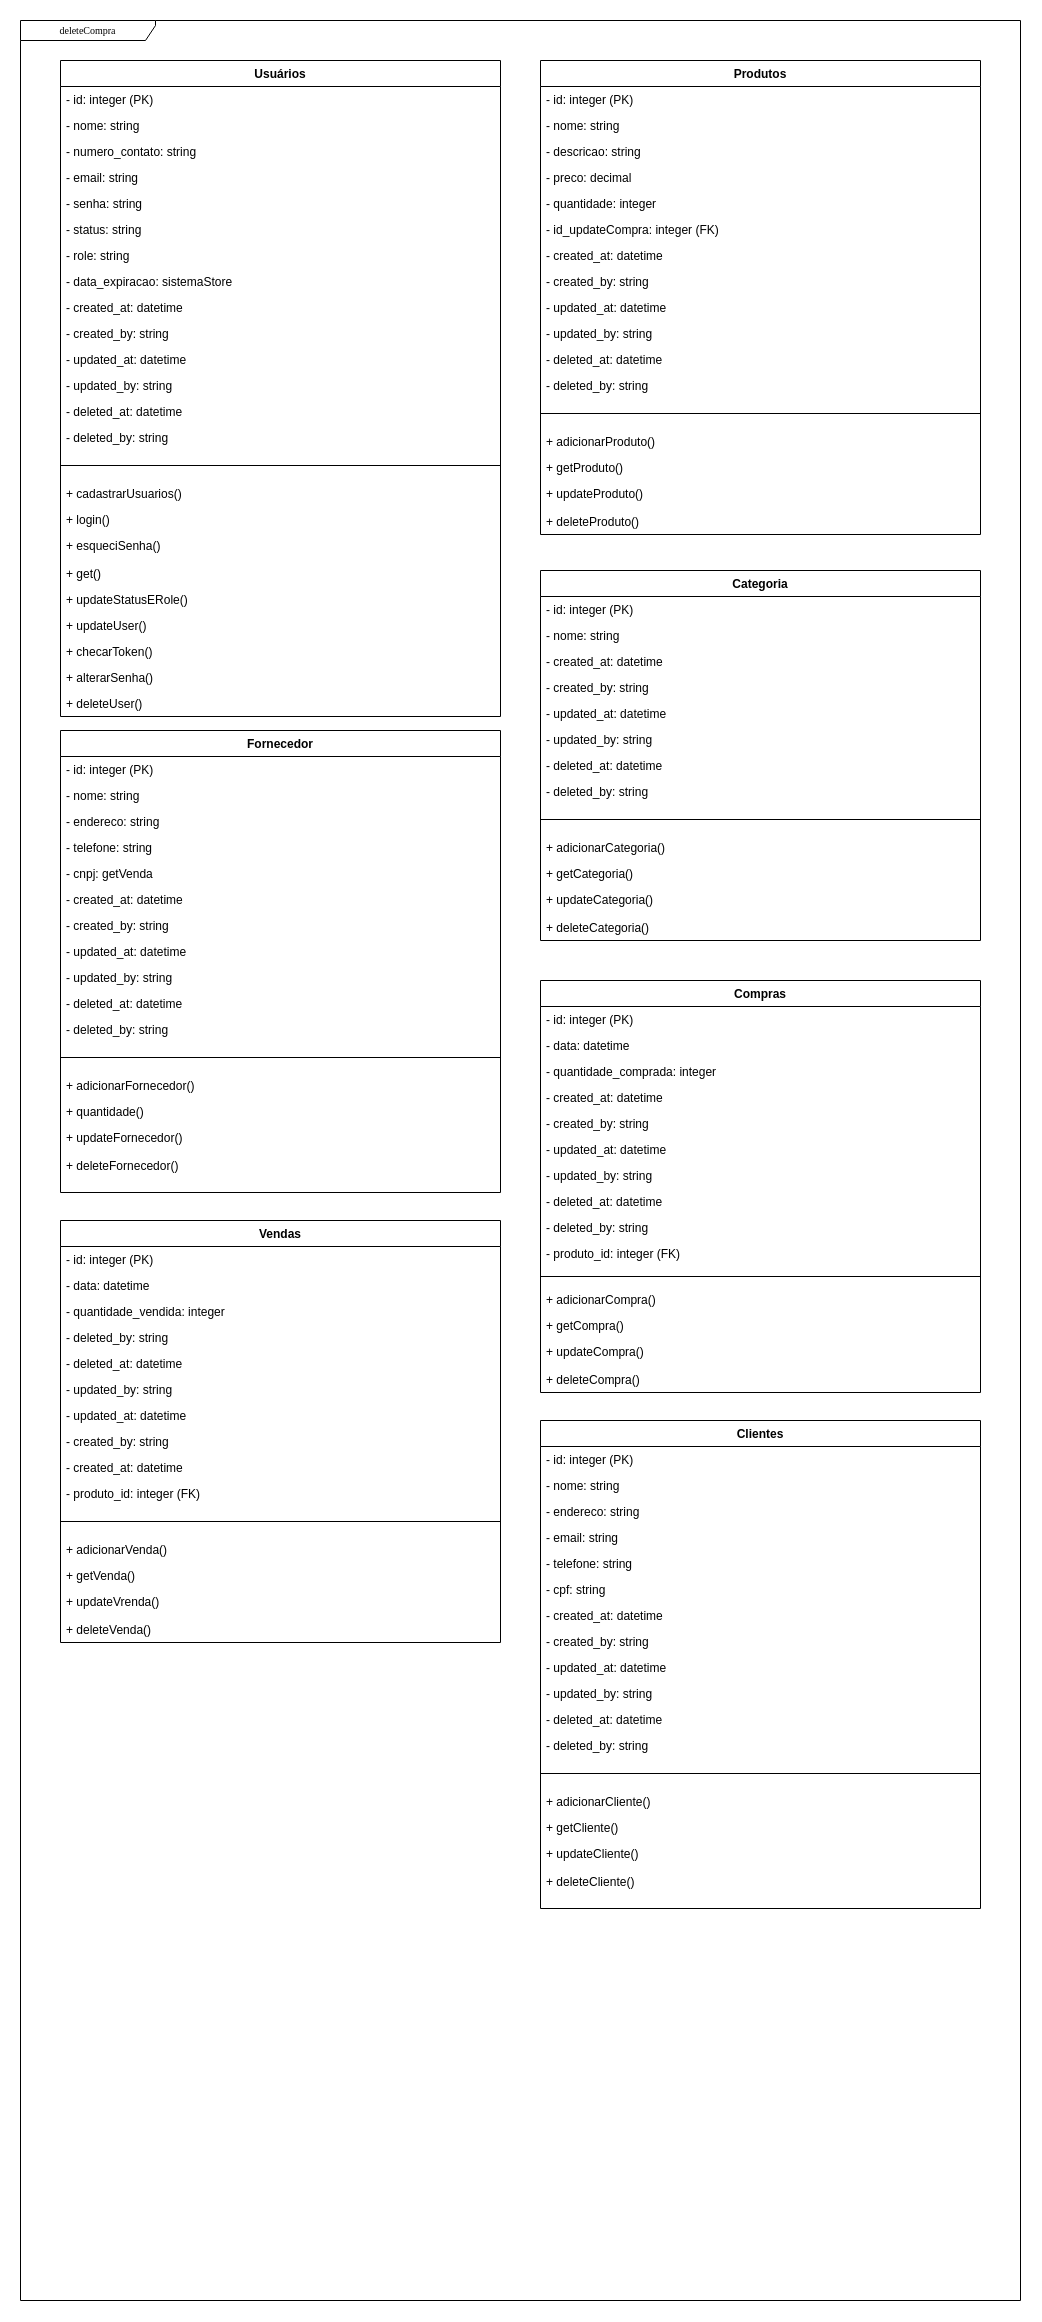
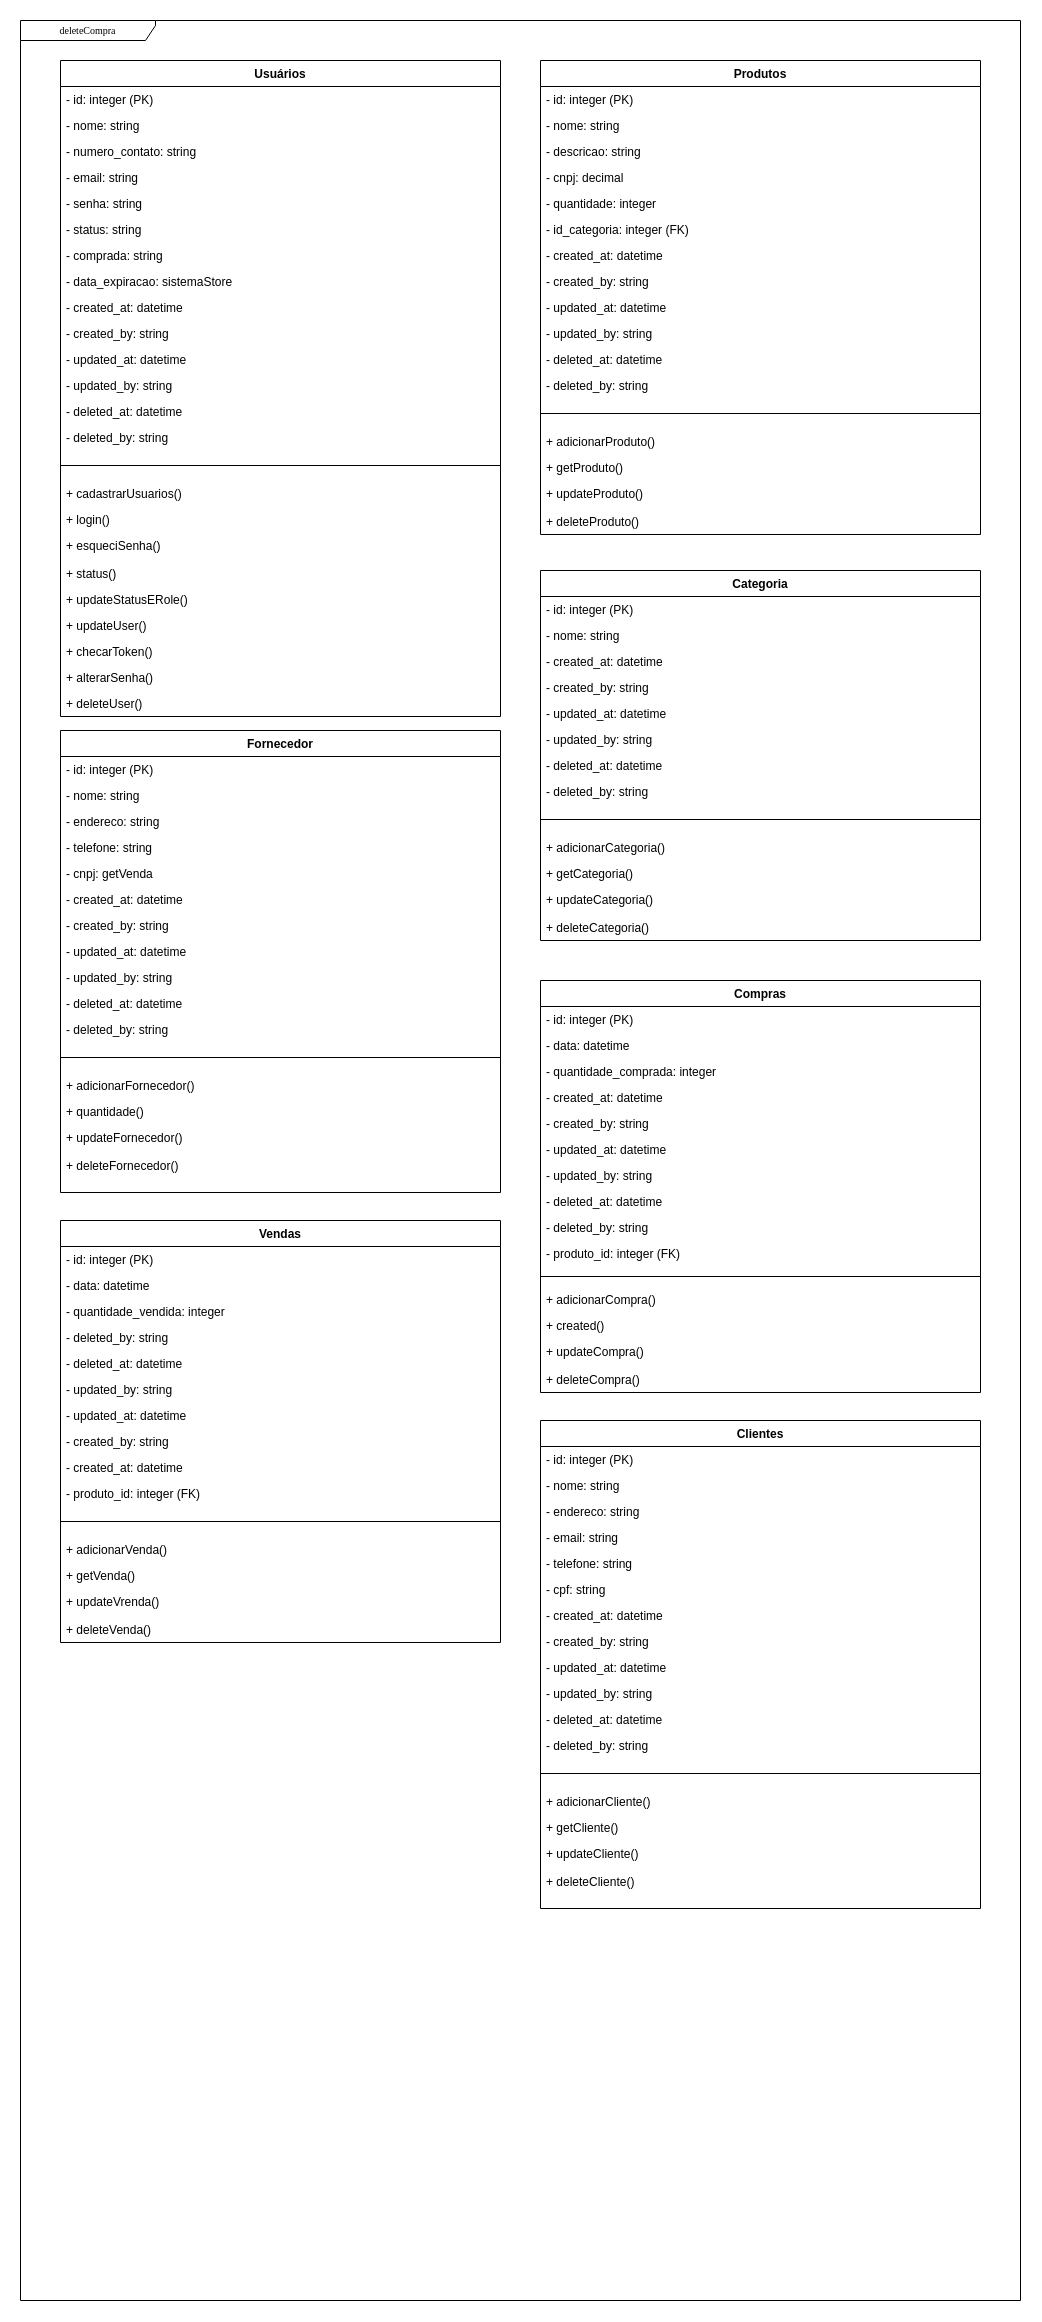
node "- preco: decimal": label "- preco: decimal" -> "- cnpj: decimal"
node "- id_updateCompra: integer (FK)": label "- id_updateCompra: integer (FK)" -> "- id_categoria: integer (FK)"
node "- role: string": label "- role: string" -> "- comprada: string"
node "+ get()": label "+ get()" -> "+ status()"
node "+ getCompra()": label "+ getCompra()" -> "+ created()"
